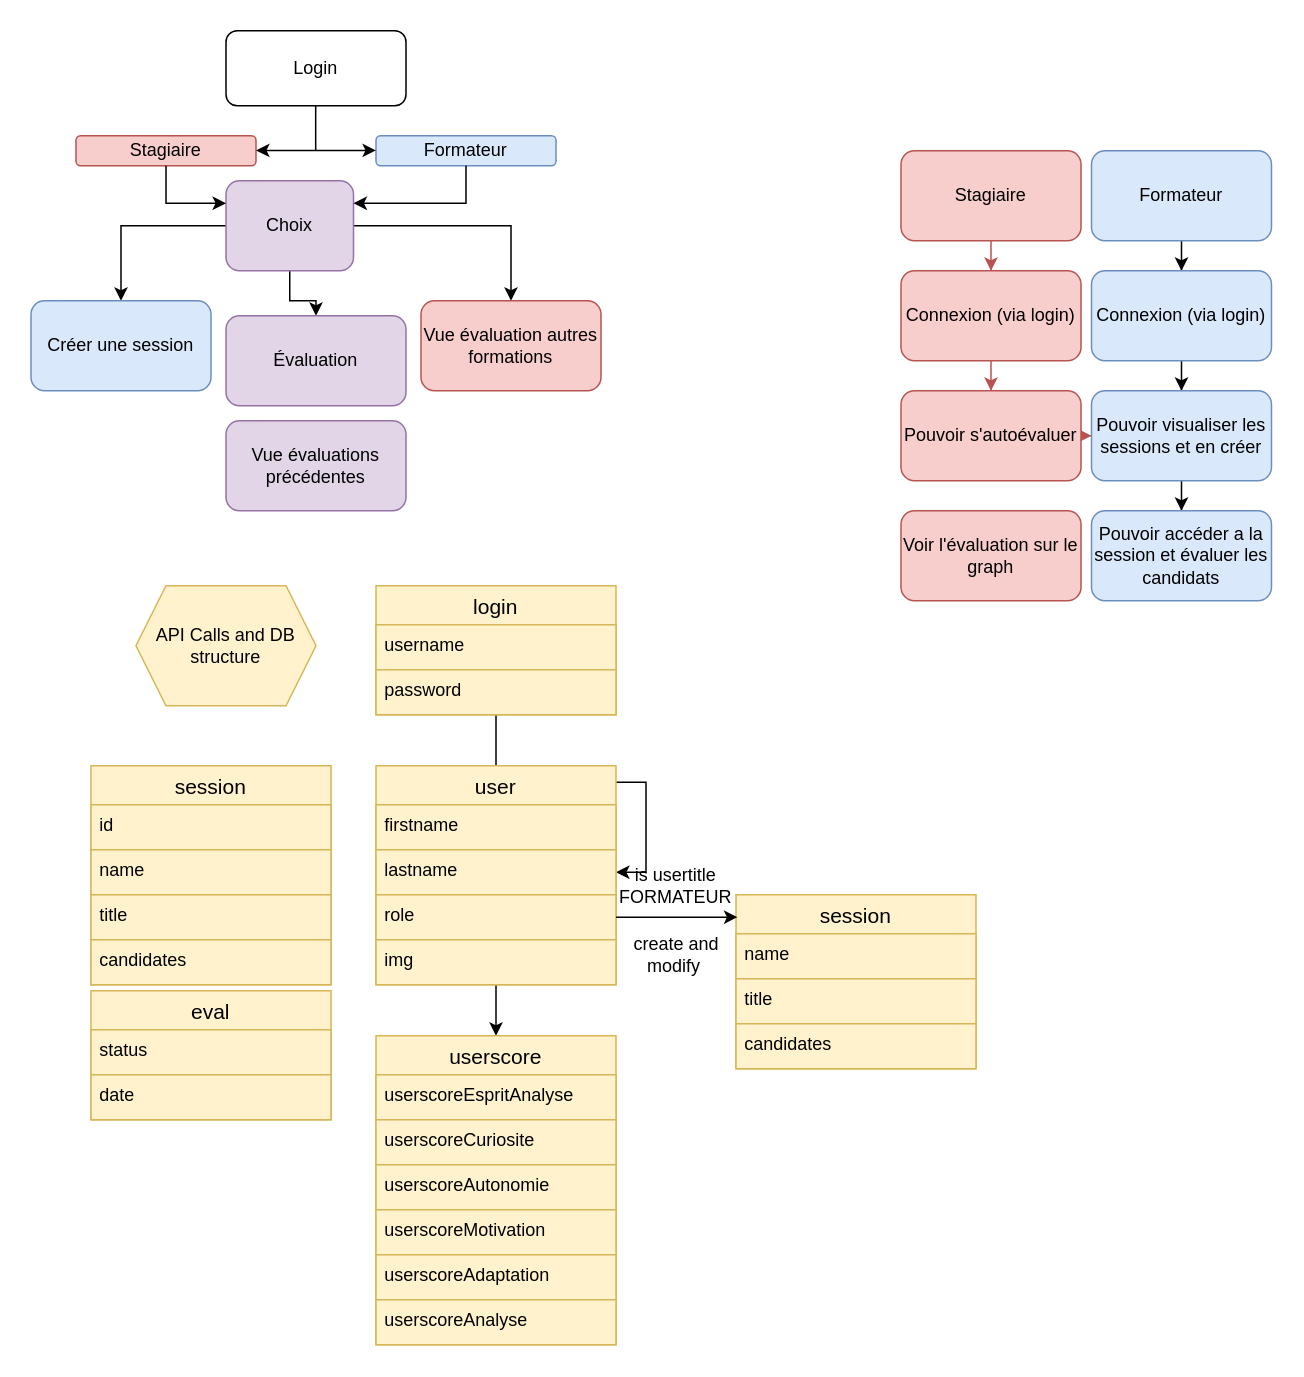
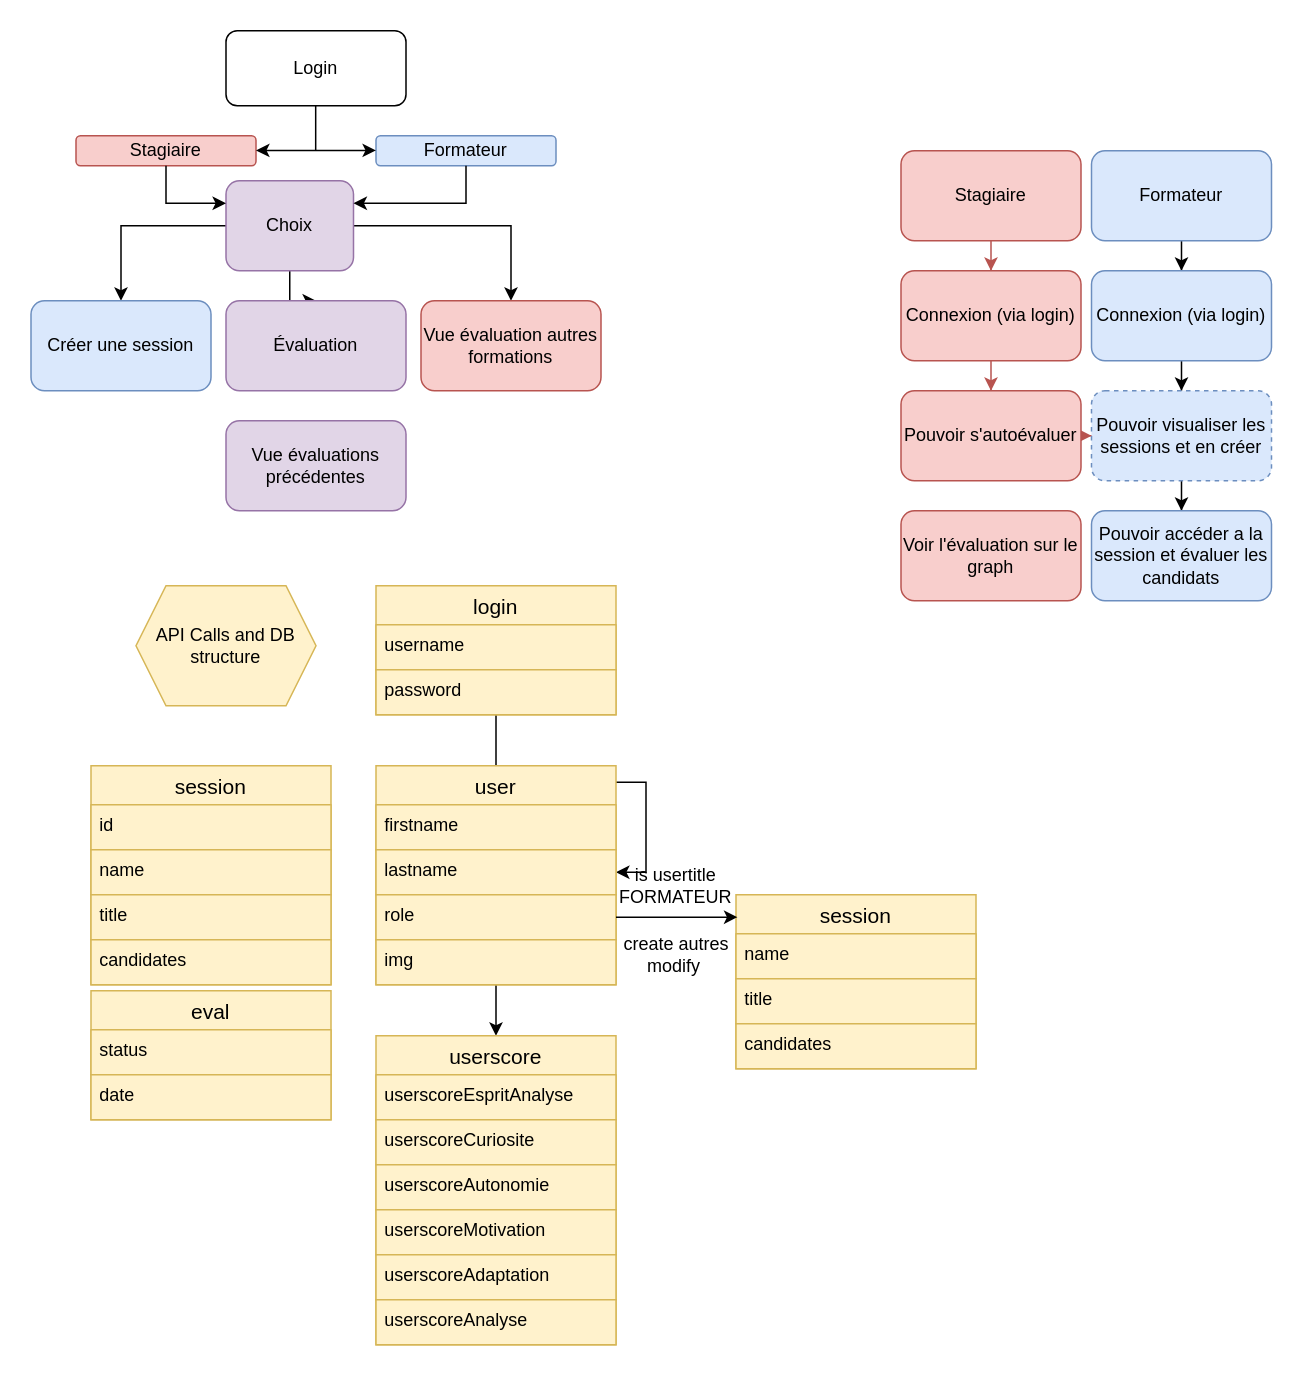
node "Évaluation": moved (316, 361) -> (316, 346)
node "Pouvoir visualiser les sessions et en créer": style solid -> dashed
node "create and modify": label "create and modify" -> "create autres modify"
